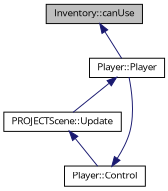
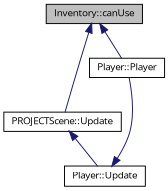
edge "PROJECTScene::Update" -> "Player::Player": now "PROJECTScene::Update" -> "Inventory::canUse"
node "Player::Control": label "Player::Control" -> "Player::Update"
